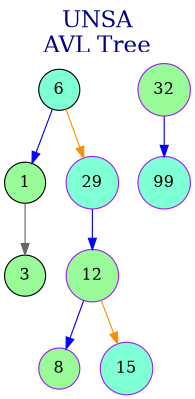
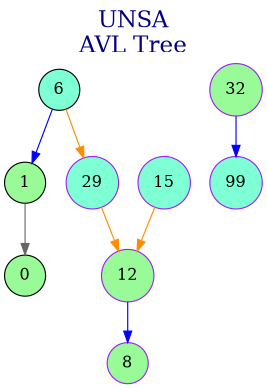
edge "29" -> "12": color blue -> darkorange
node "3": label "3" -> "0"
edge "12" -> "15": reversed
